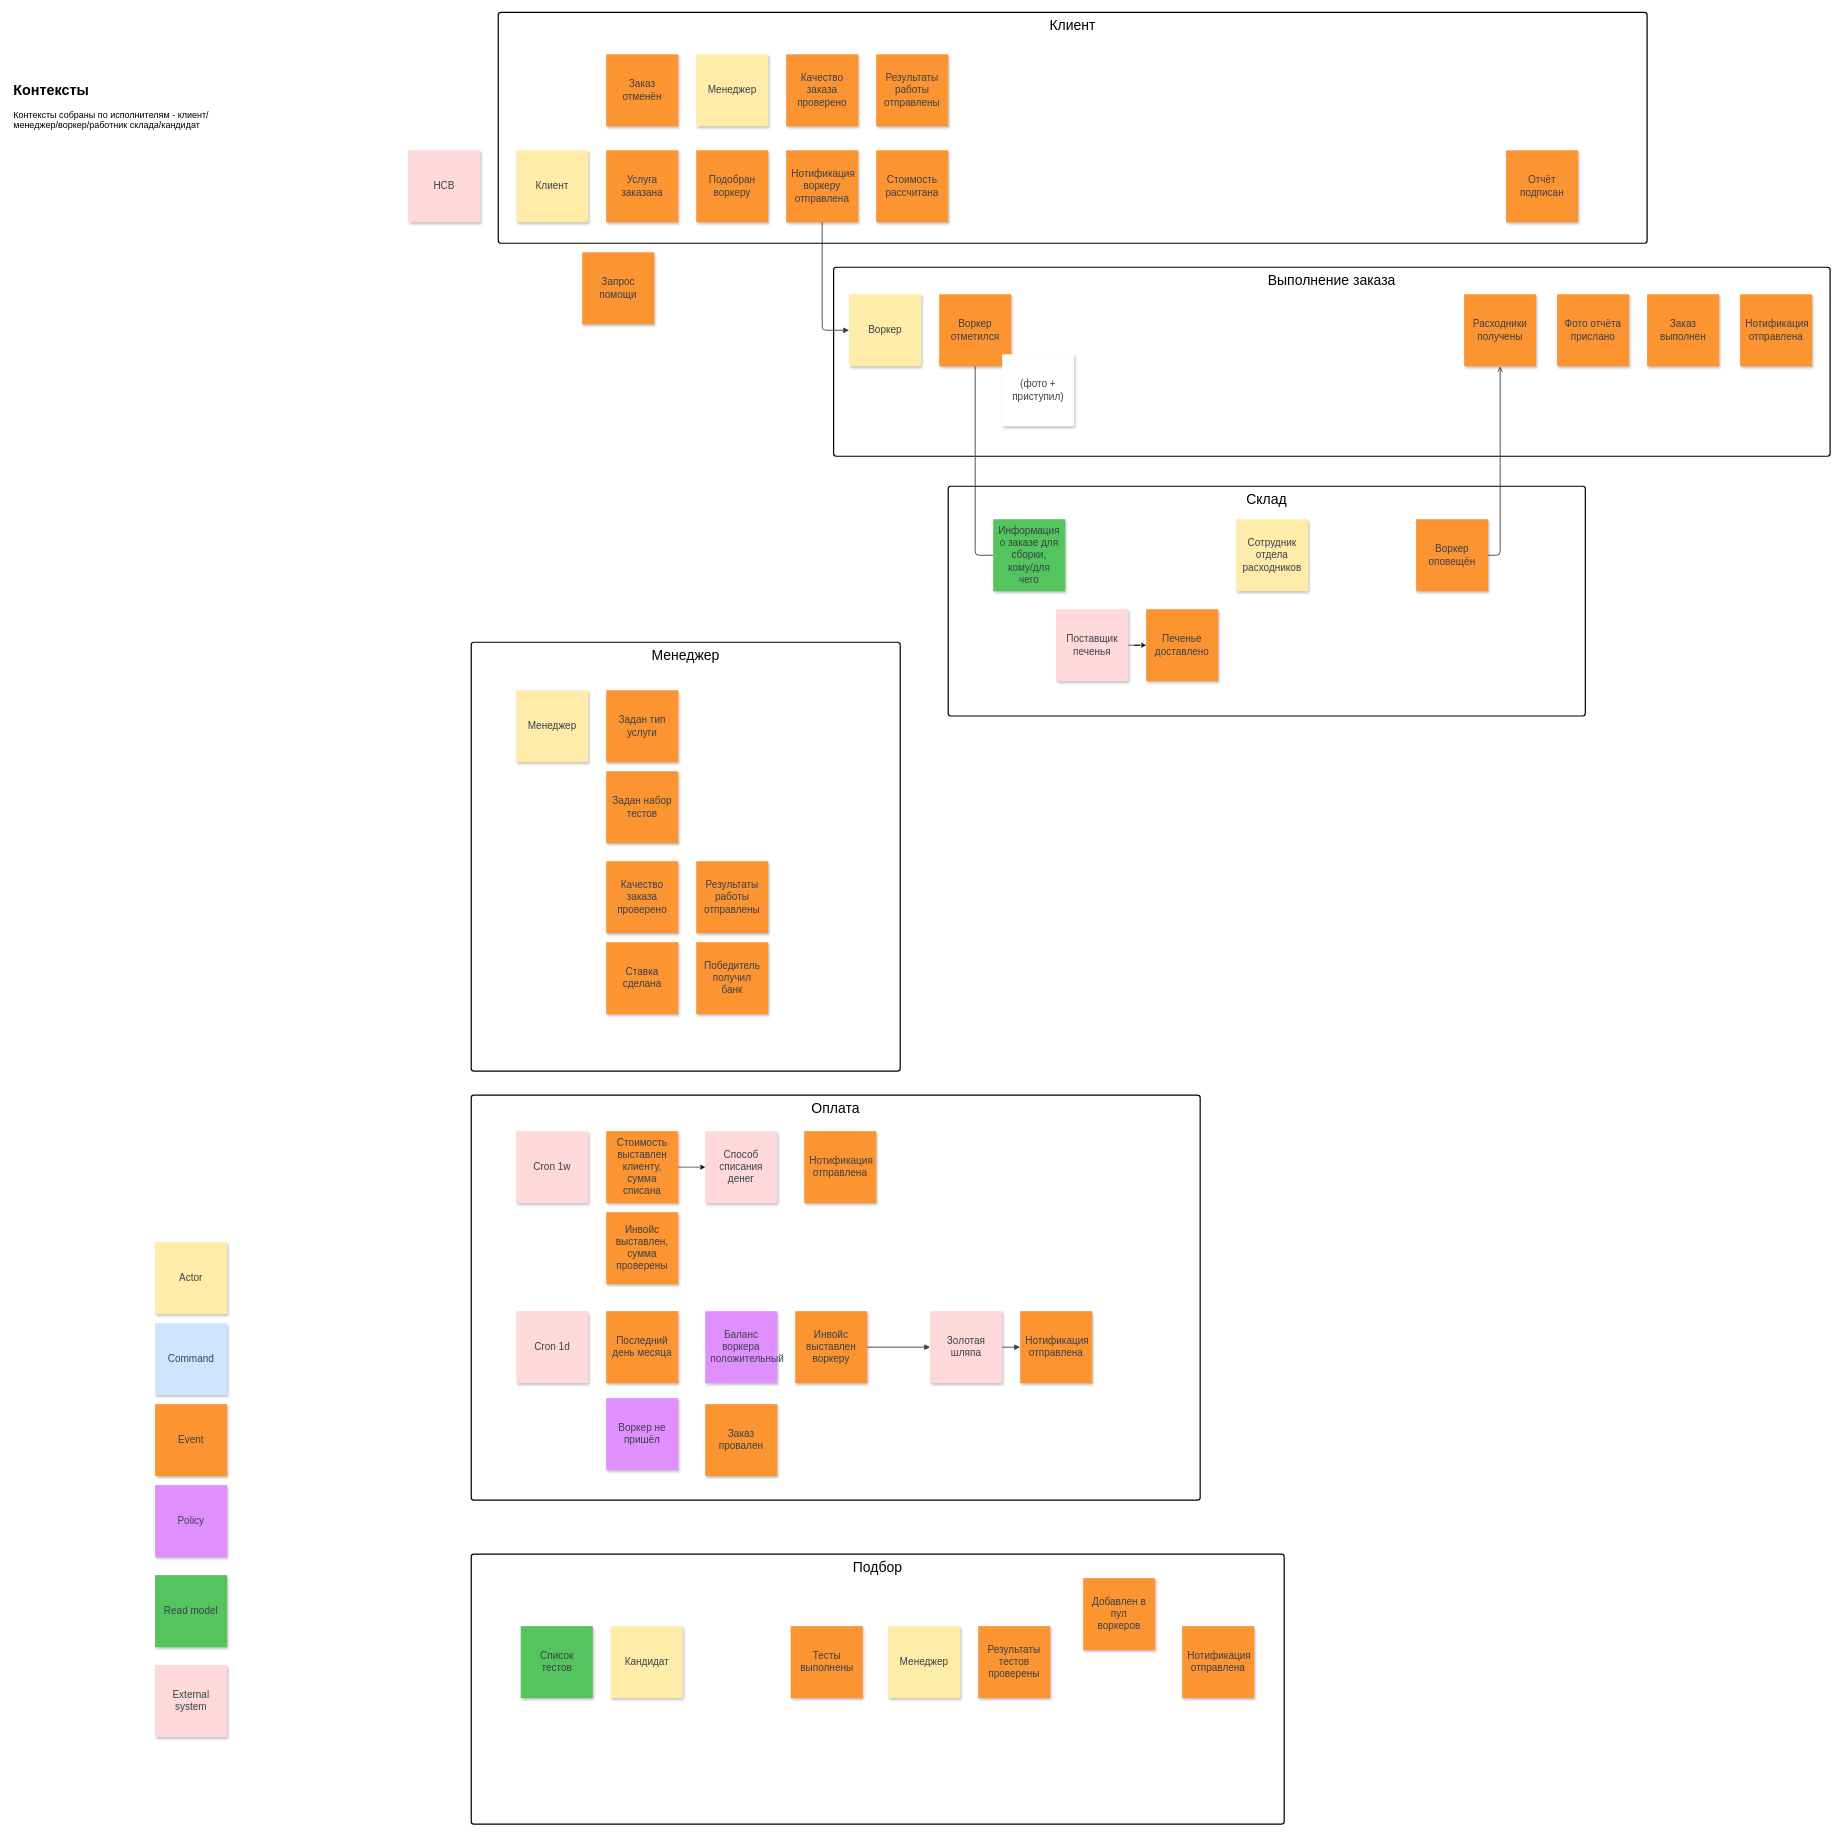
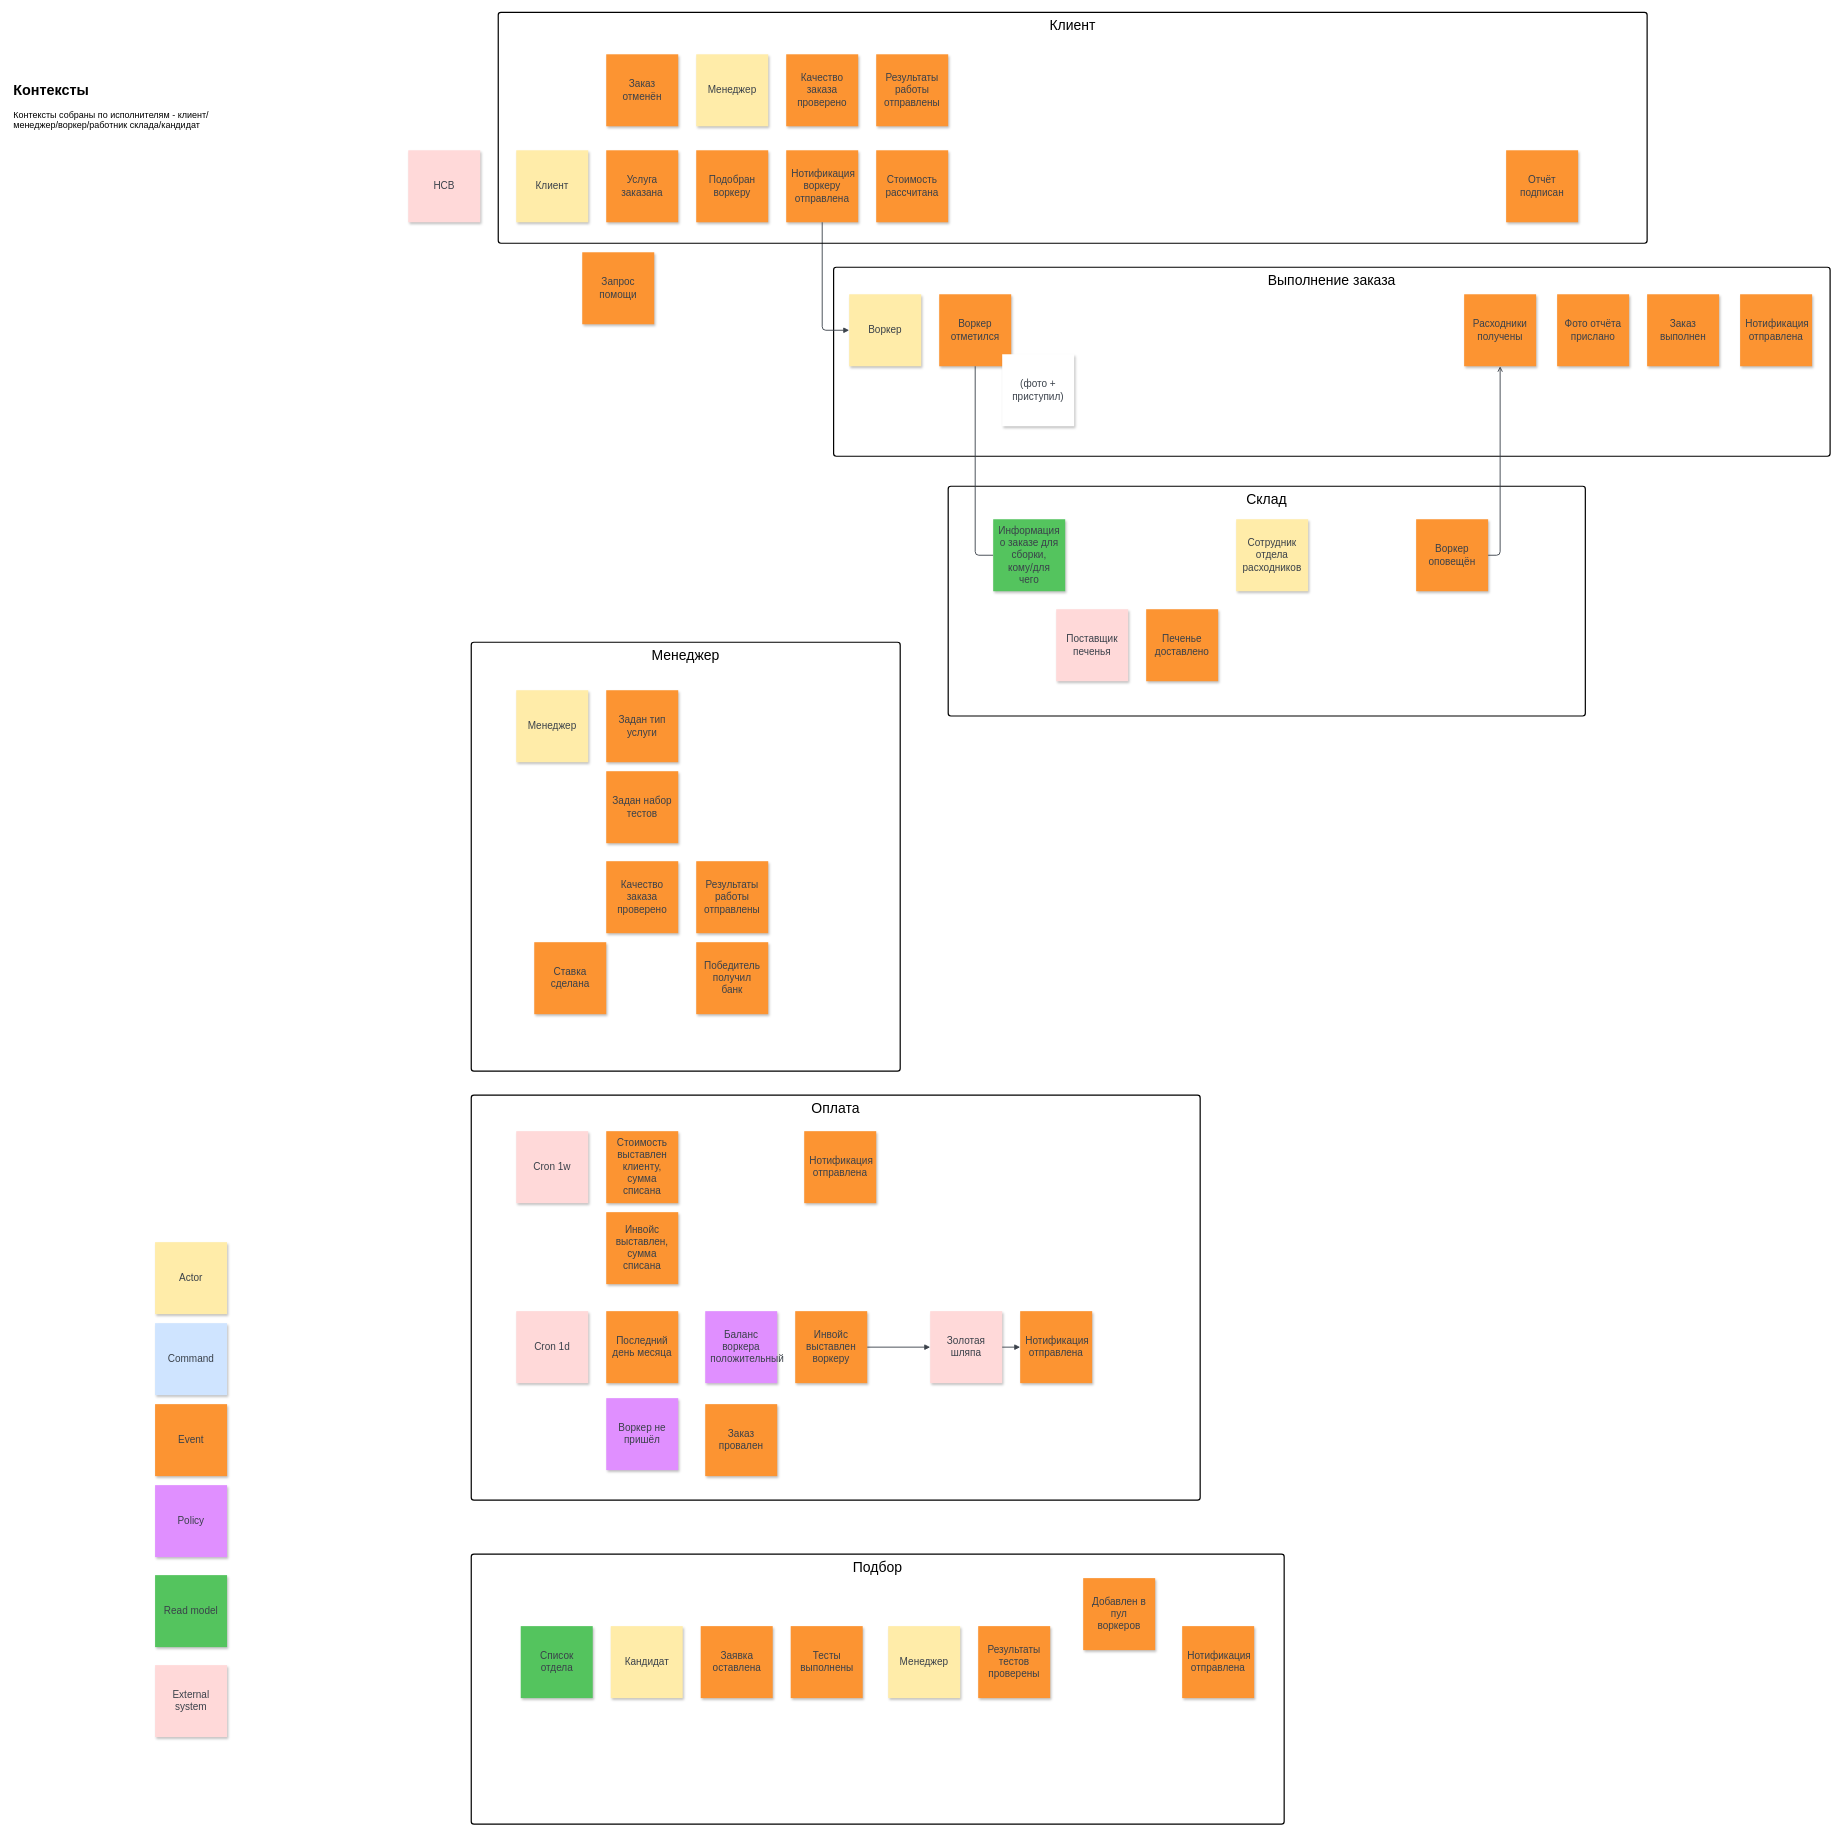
edge "Поставщик печенья" -> "Печенье доставлено": removed
node "Ставка сделана": moved (642, 978) -> (570, 978)
edge "Стоимость выставлен клиенту, сумма списана" -> "Способ списания денег": removed
node "Способ списания денег": removed
node "Инвойс выставлен, сумма проверены": label "Инвойс выставлен, сумма проверены" -> "Инвойс выставлен, сумма списана"
node "Список тестов": label "Список тестов" -> "Список отдела"
node "Заявка оставлена": added
